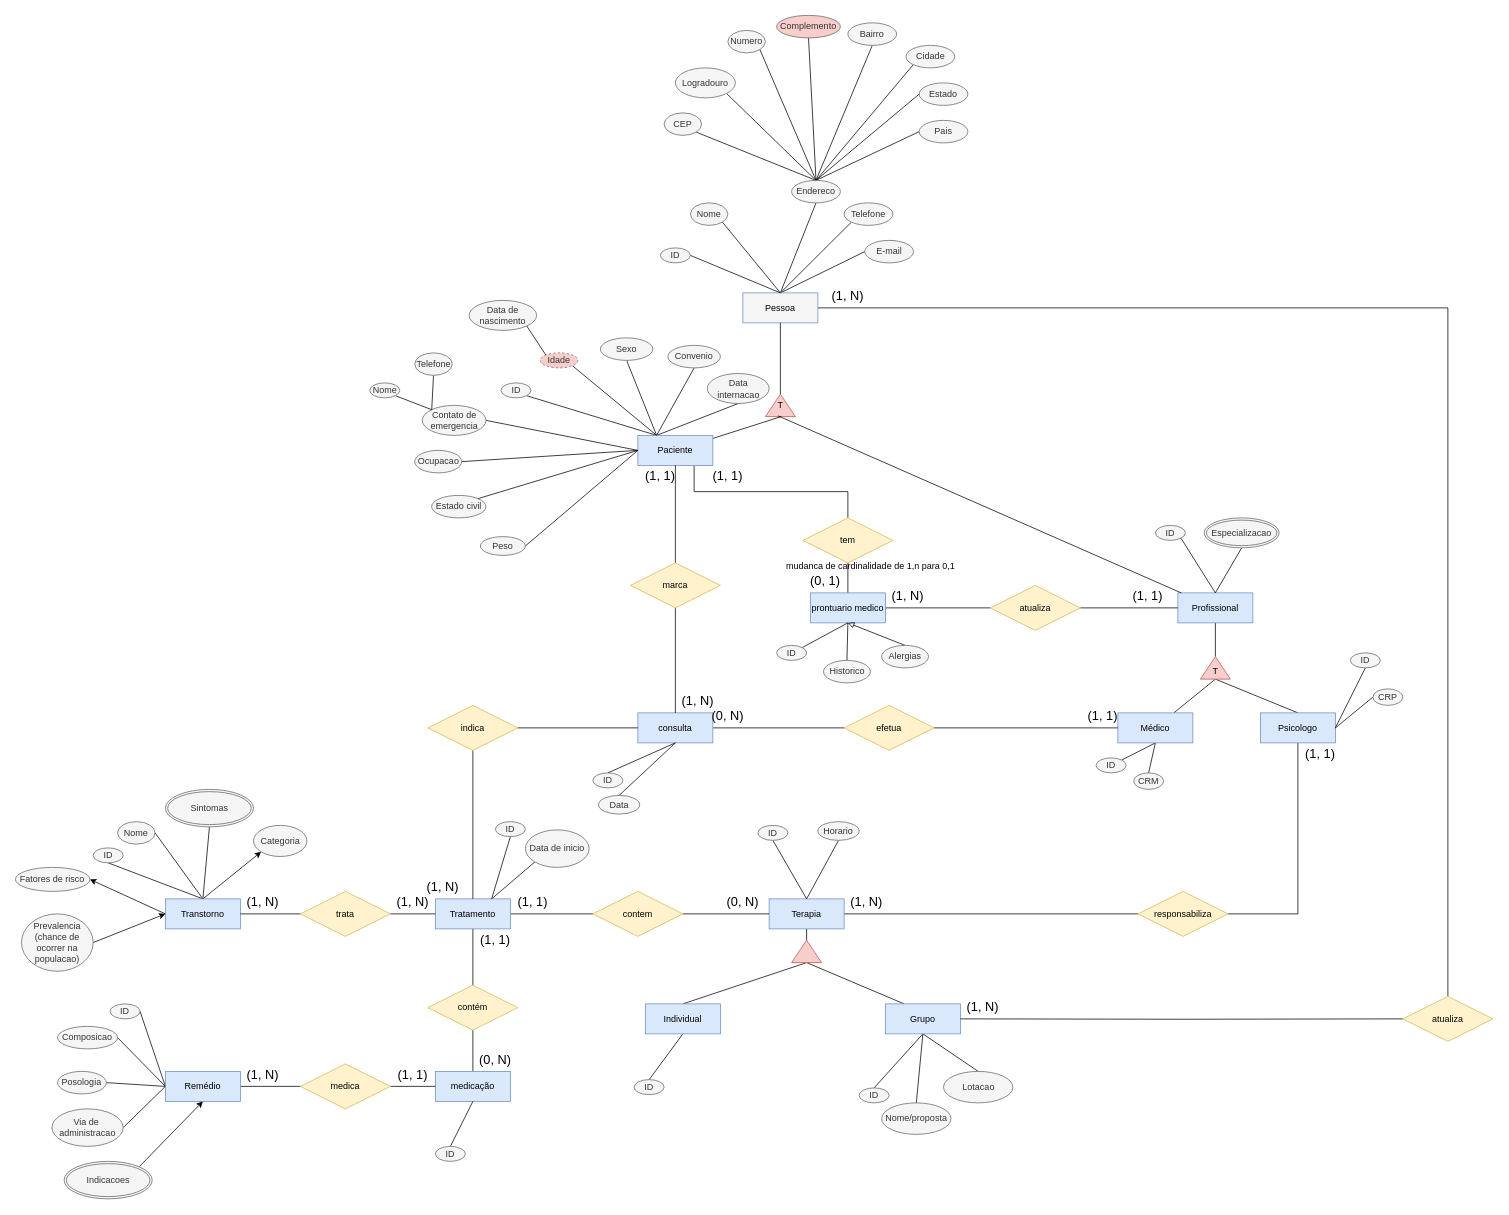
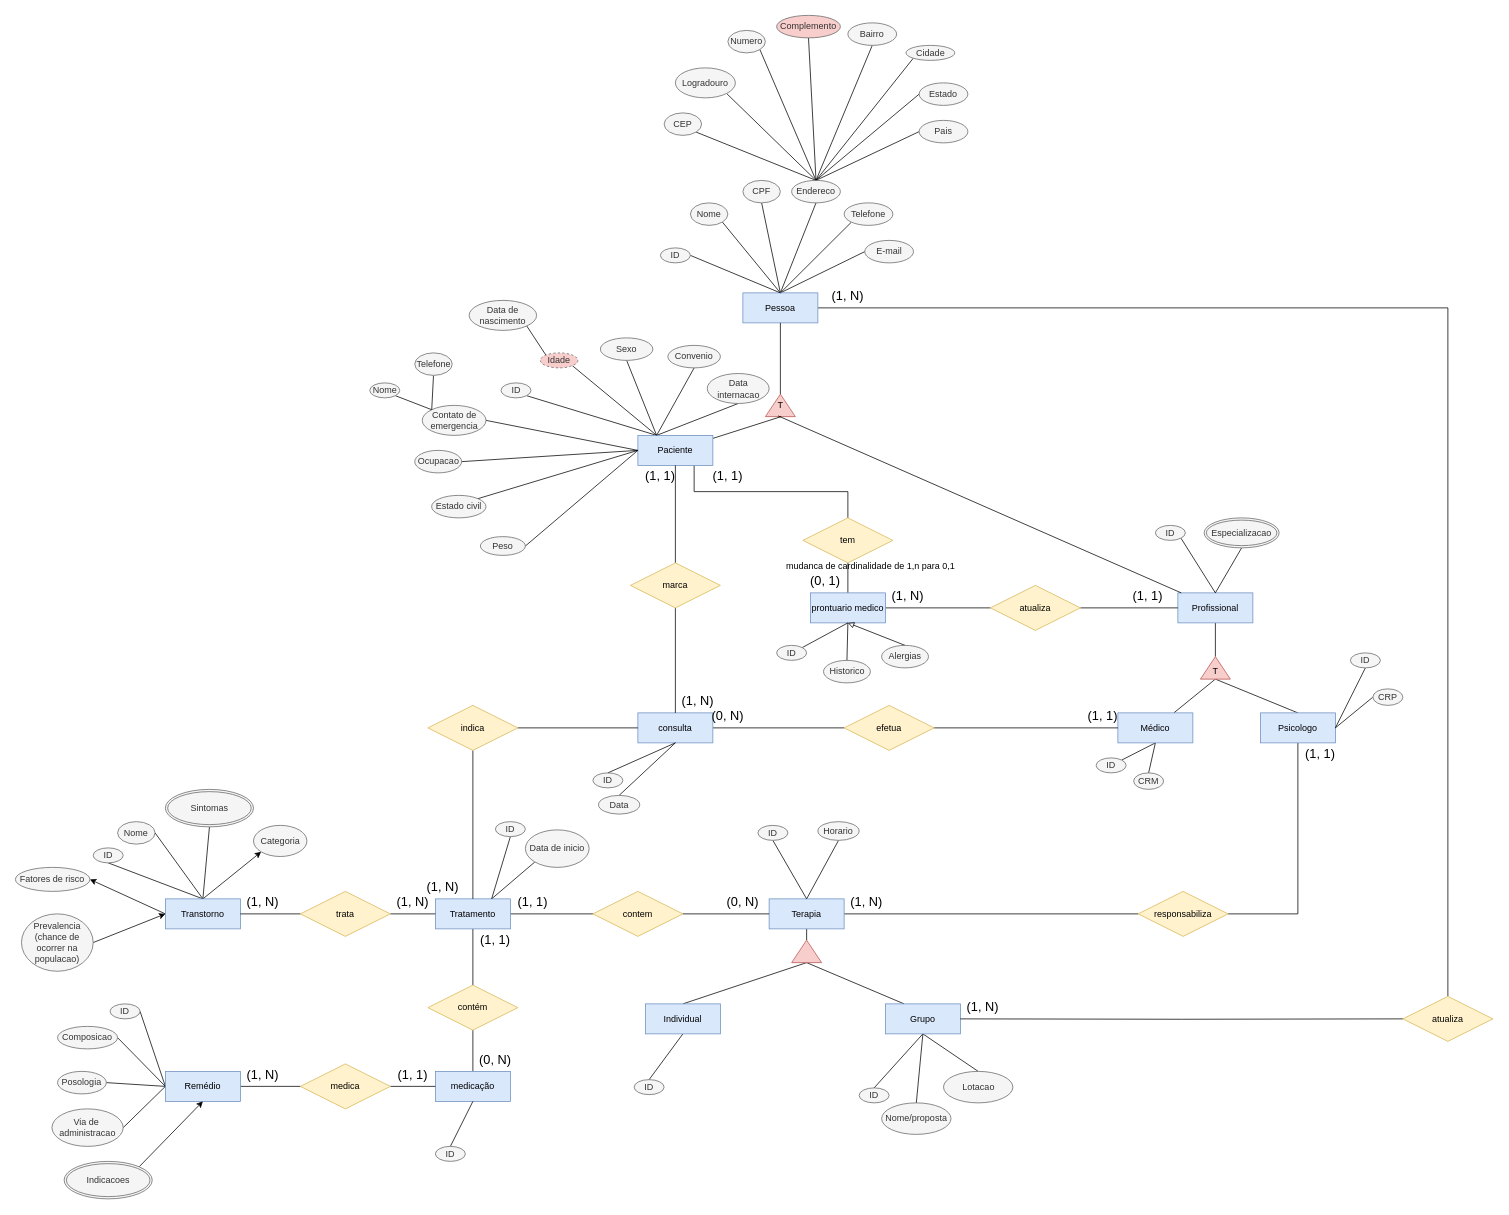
node "Cidade": size 49x23 -> 49x15
node "CPF": added
edge "CPF" -- "Pessoa": added
node "Pessoa": fillcolor #f5f5f5 -> #dae8fc
